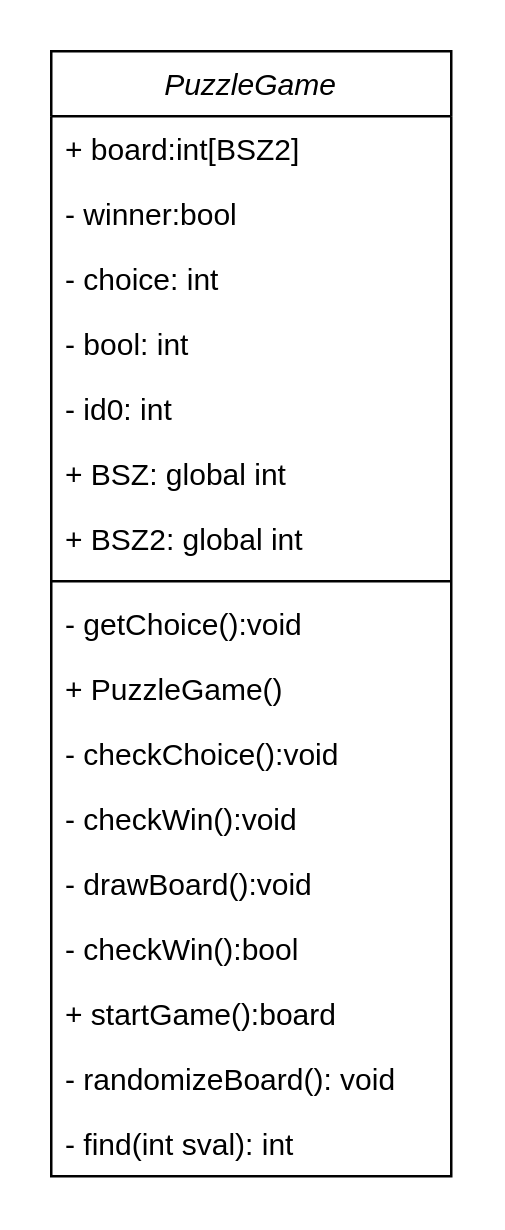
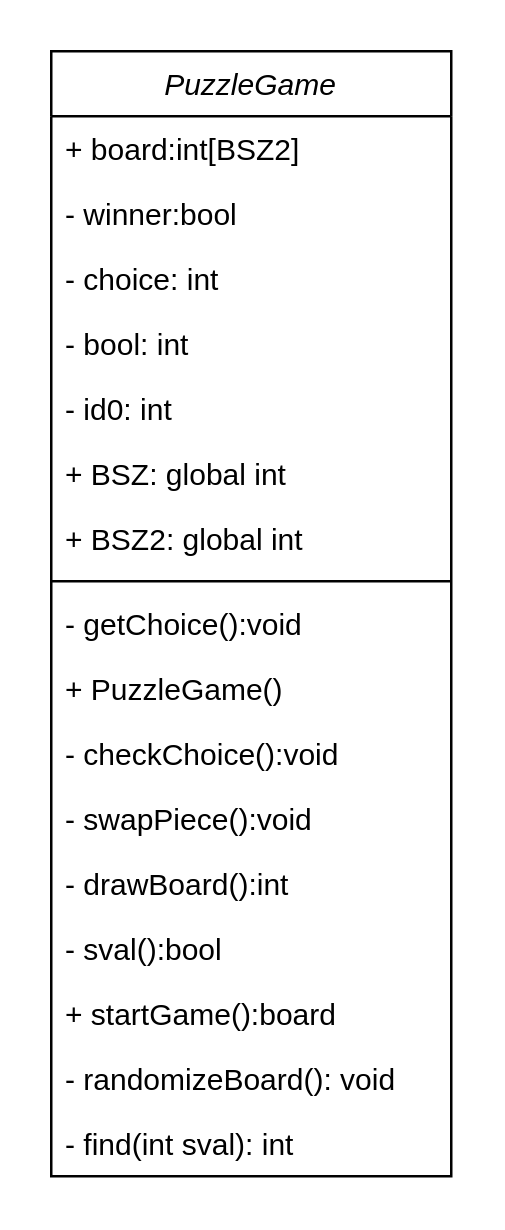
node "- checkWin():void": label "- checkWin():void" -> "- swapPiece():void"
node "- drawBoard():void": label "- drawBoard():void" -> "- drawBoard():int"
node "- checkWin():bool": label "- checkWin():bool" -> "- sval():bool"
